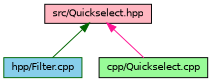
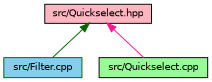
node "hpp/Filter.cpp": label "hpp/Filter.cpp" -> "src/Filter.cpp"
node "cpp/Quickselect.cpp": label "cpp/Quickselect.cpp" -> "src/Quickselect.cpp"
